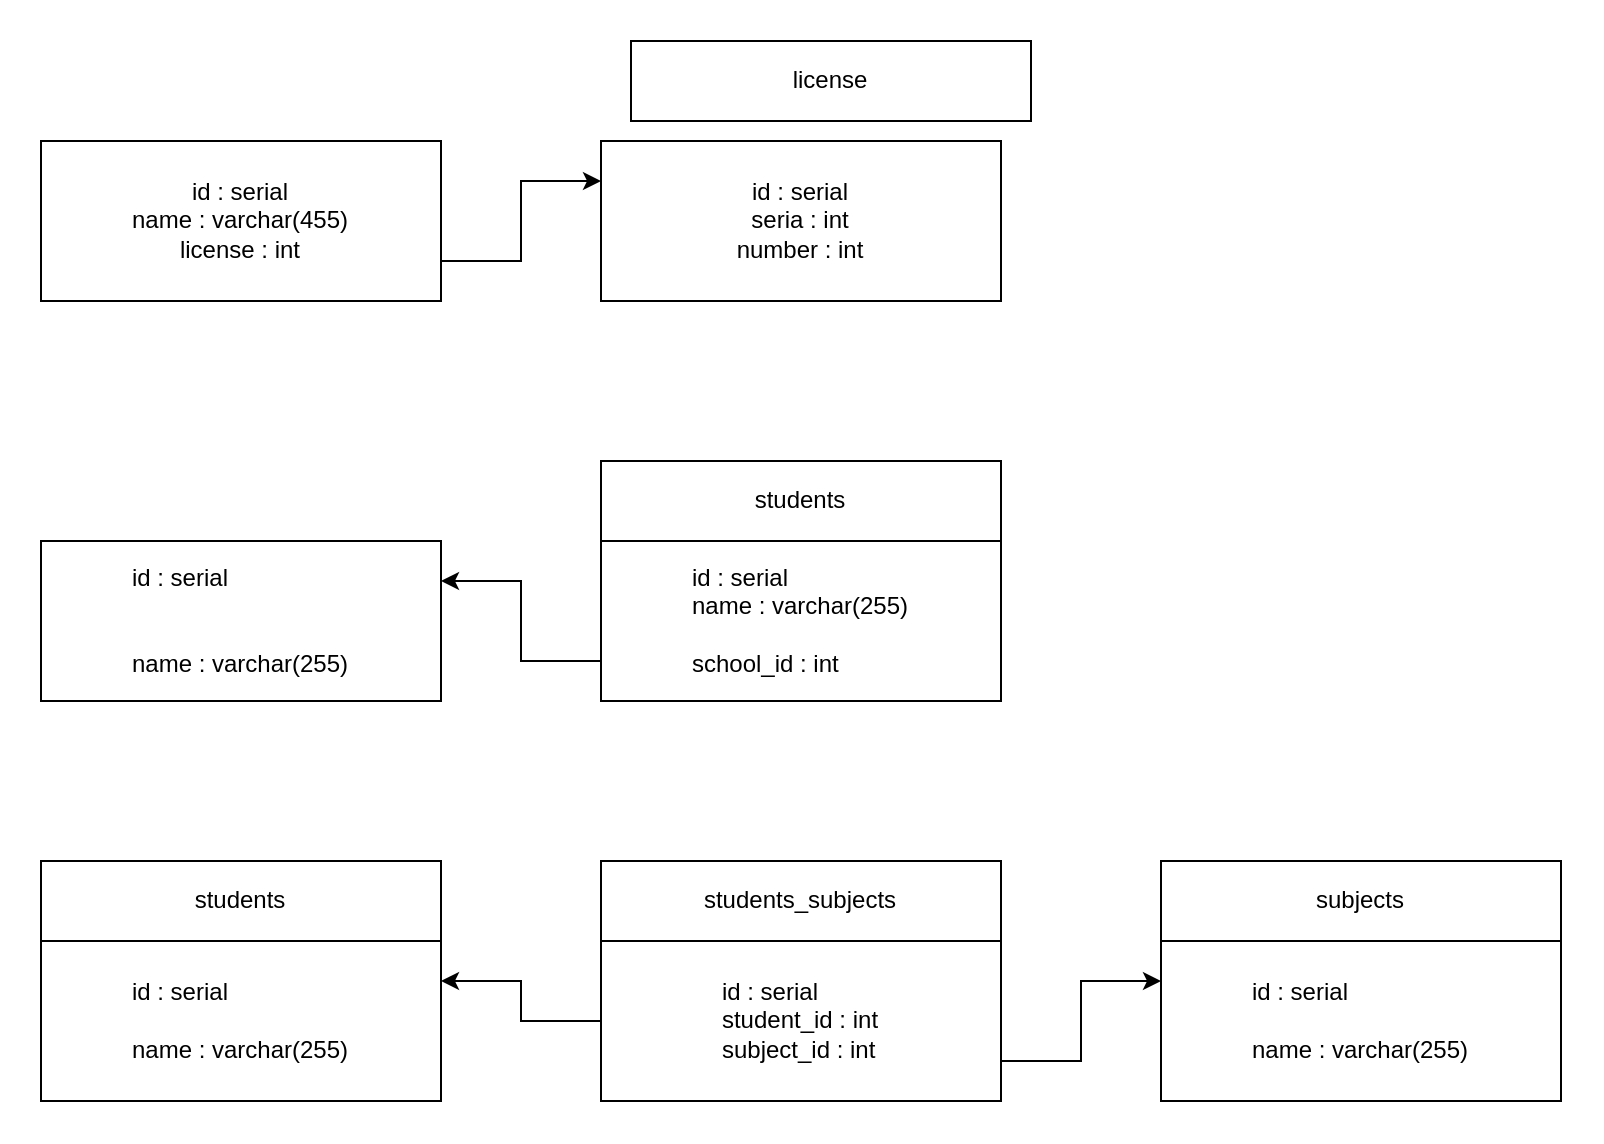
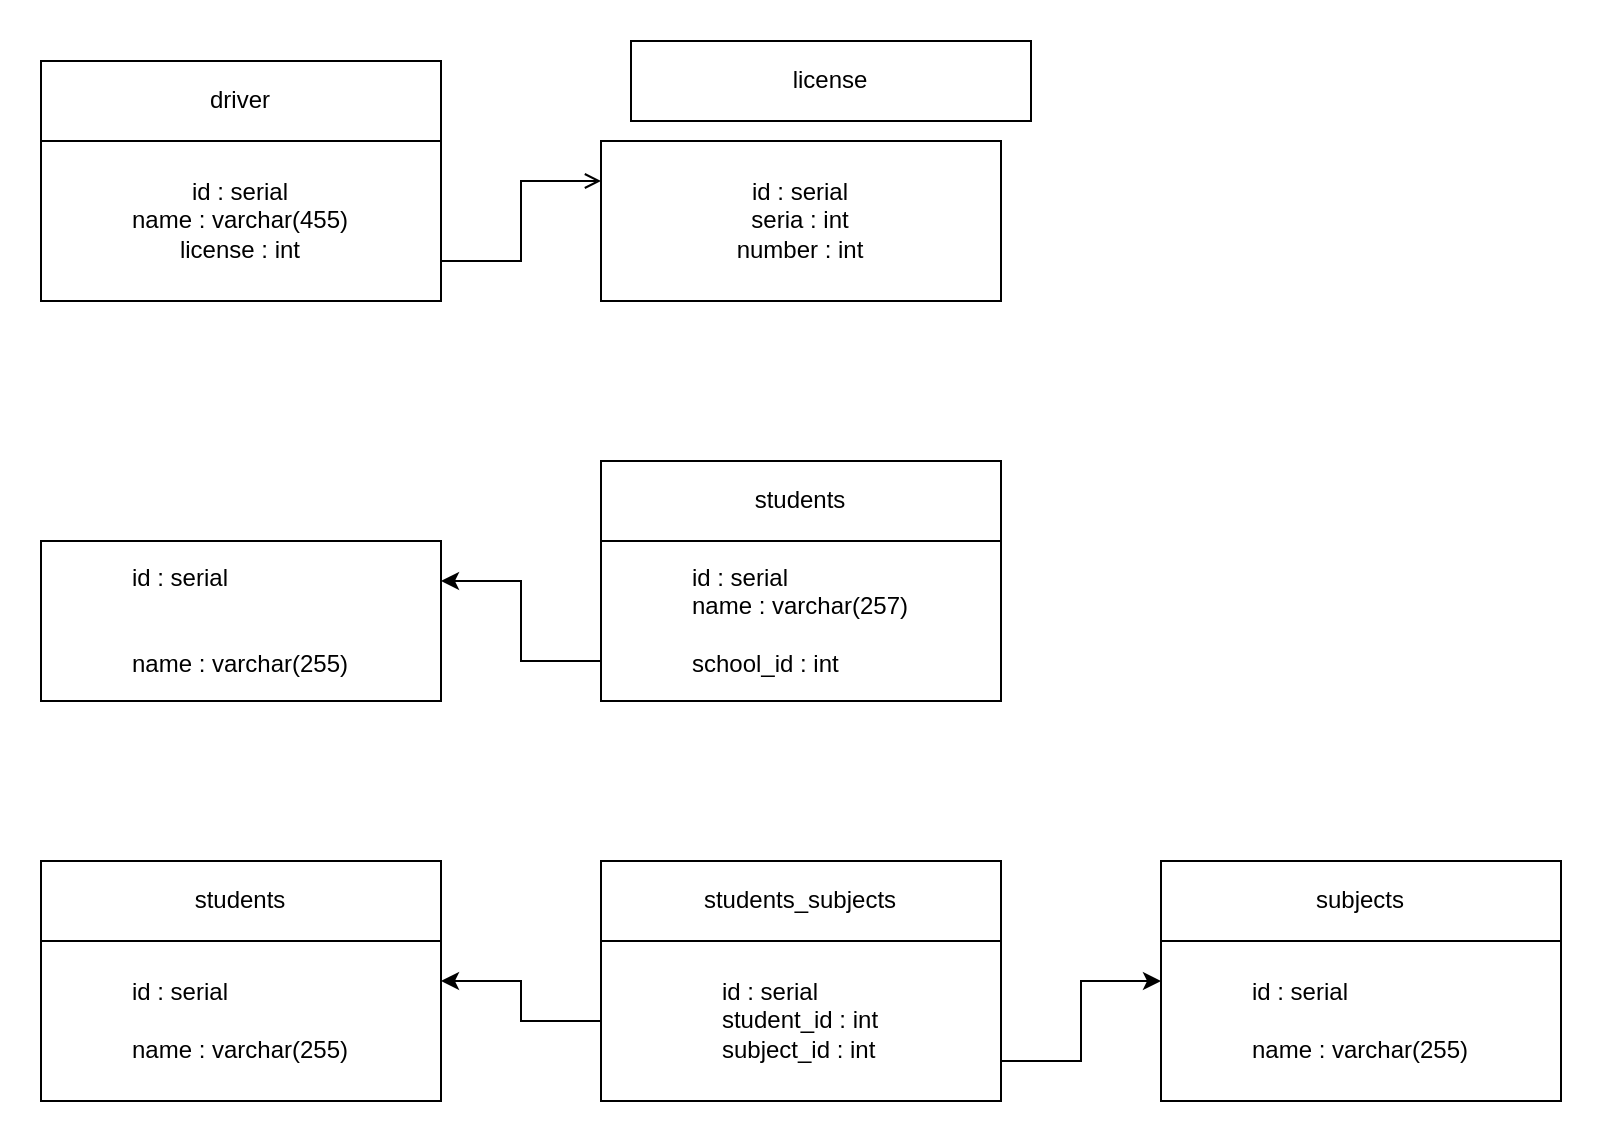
node "driver": added
edge "id : serial name : varchar(455) license : int" -> "id : serial seria : int number : int": arrowhead classic -> open
node "id : serial name : varchar(255) school_id : int": label "id : serial name : varchar(255) school_id : int" -> "id : serial name : varchar(257) school_id : int"
